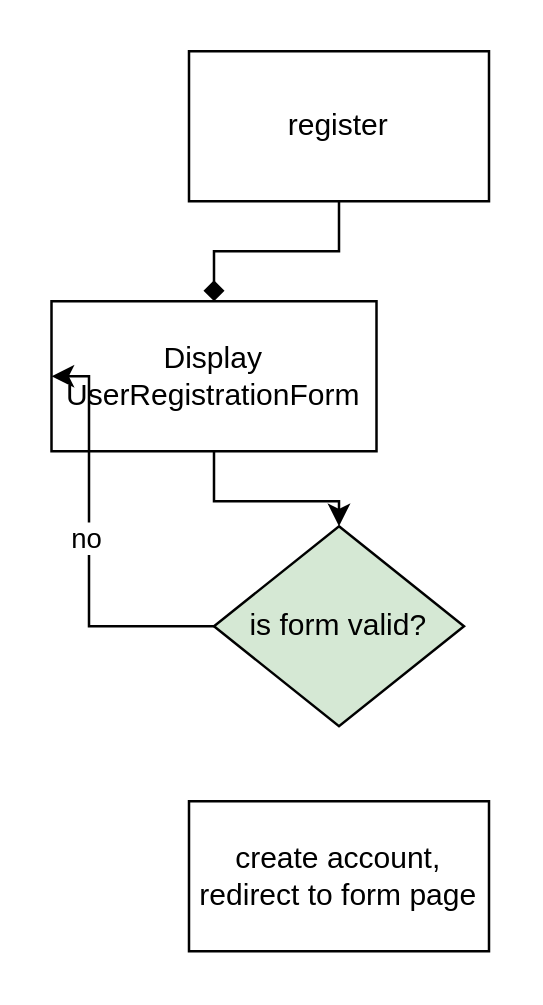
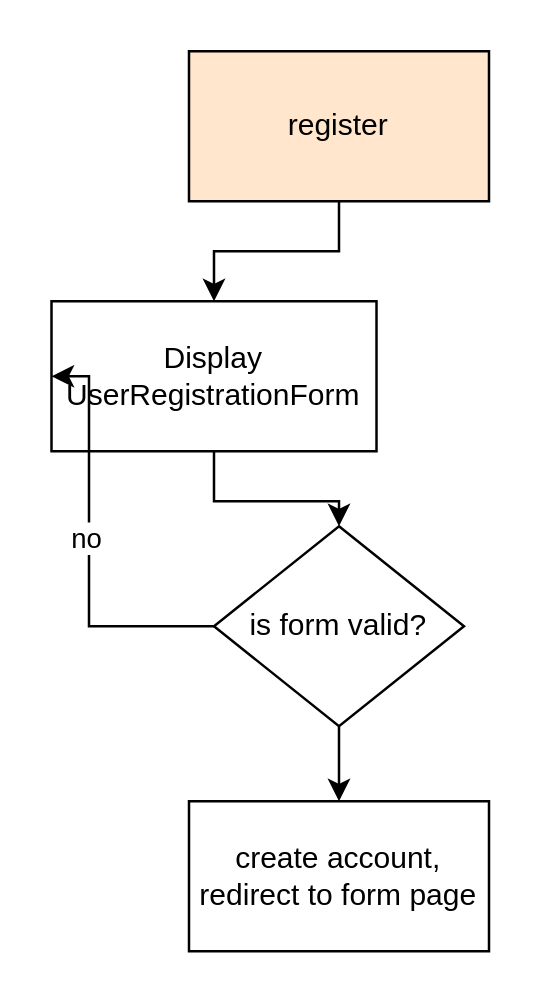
node "register": fillcolor #ffffff -> #ffe6cc
edge "register" -> "Display UserRegistrationForm": arrowhead diamond -> classic
node "is form valid?": fillcolor #d5e8d4 -> #ffffff
edge "is form valid?" -> "create account, redirect to form page": added
